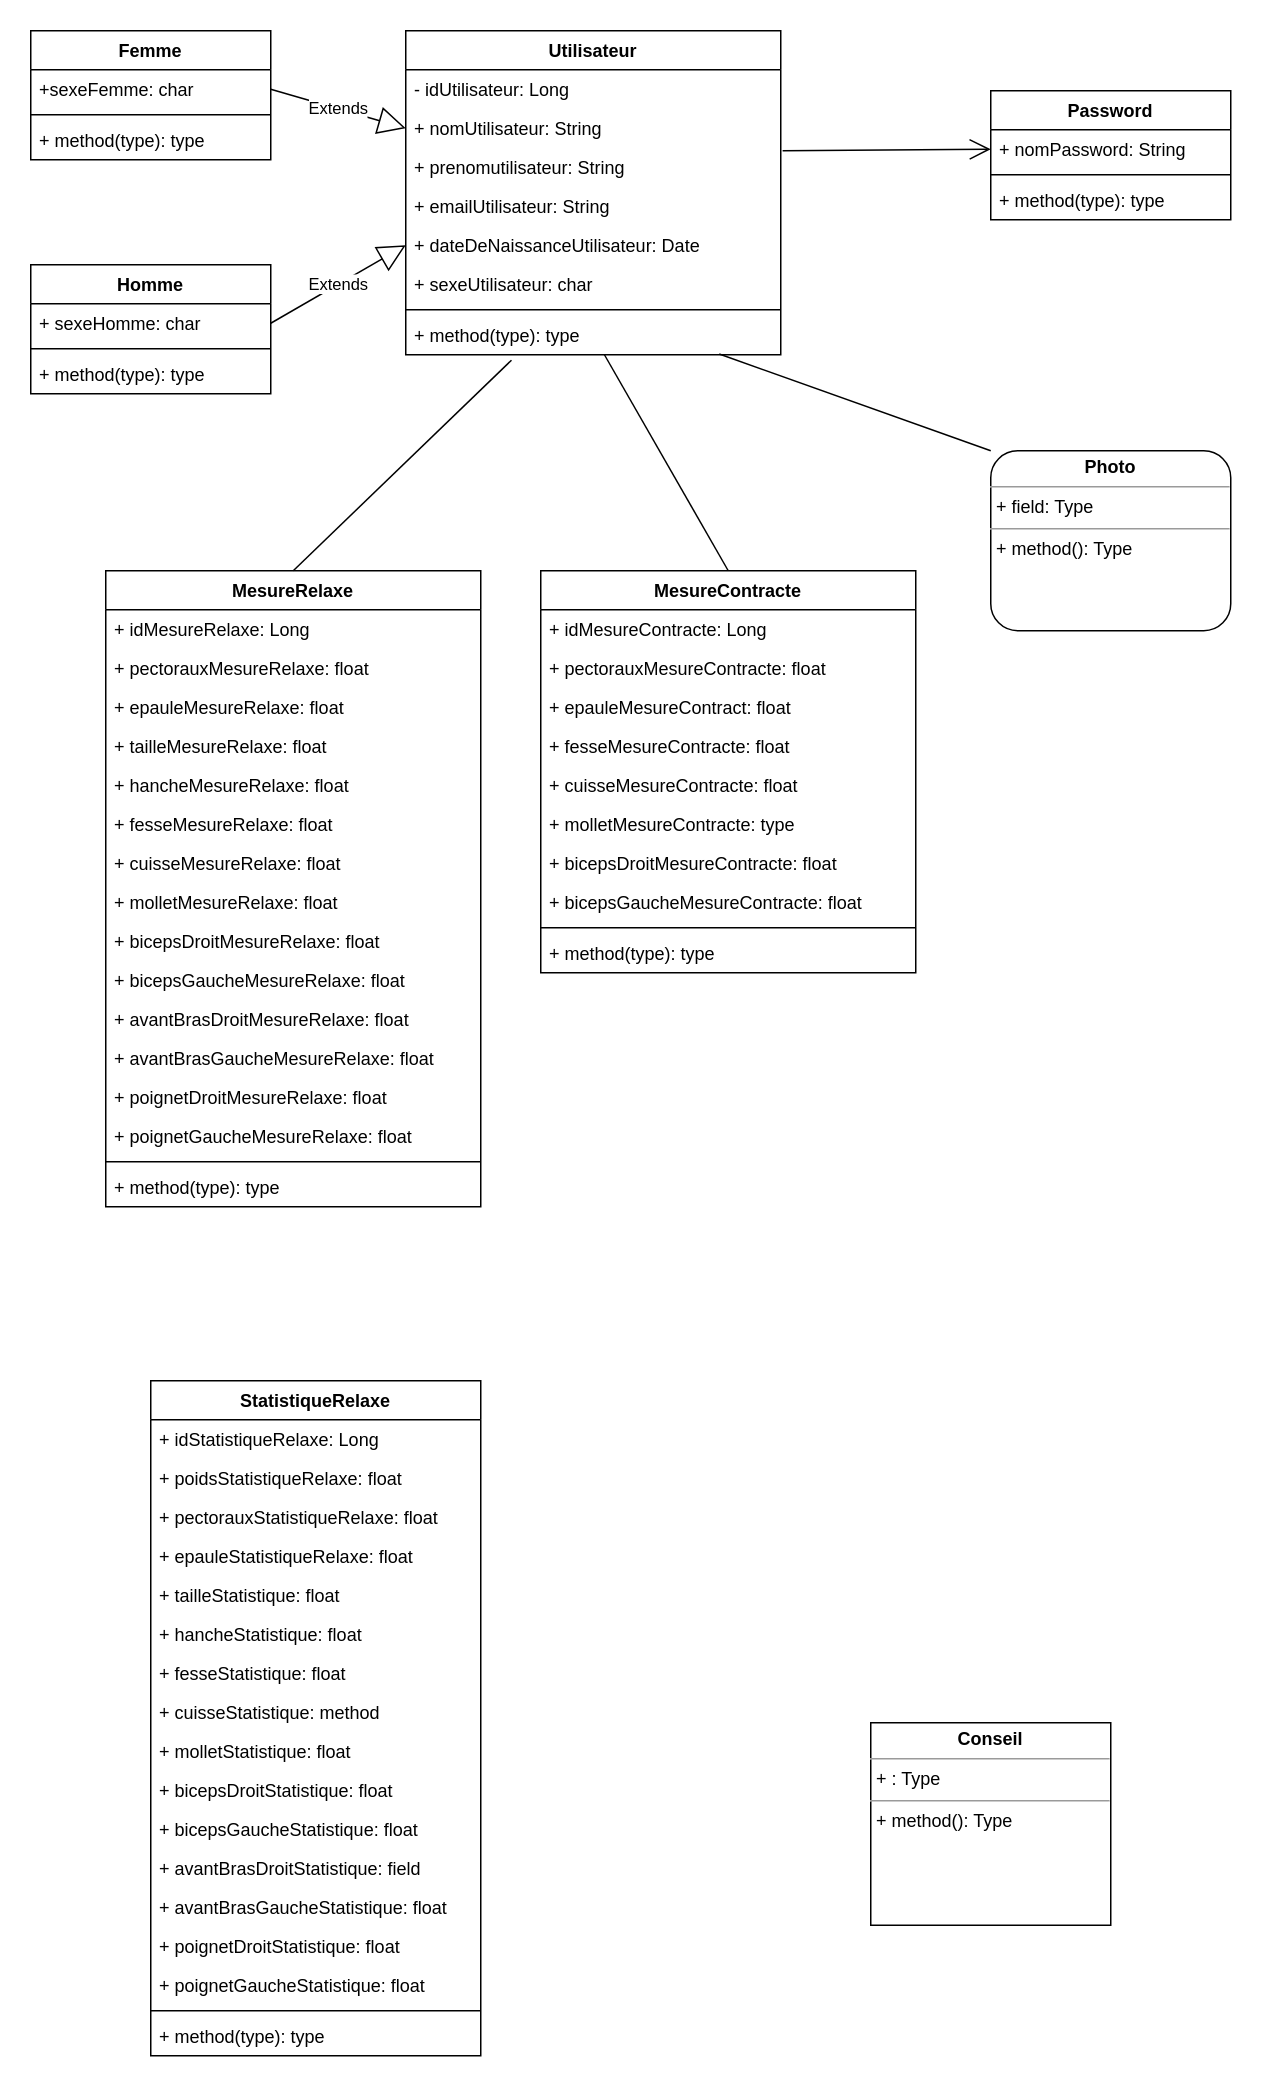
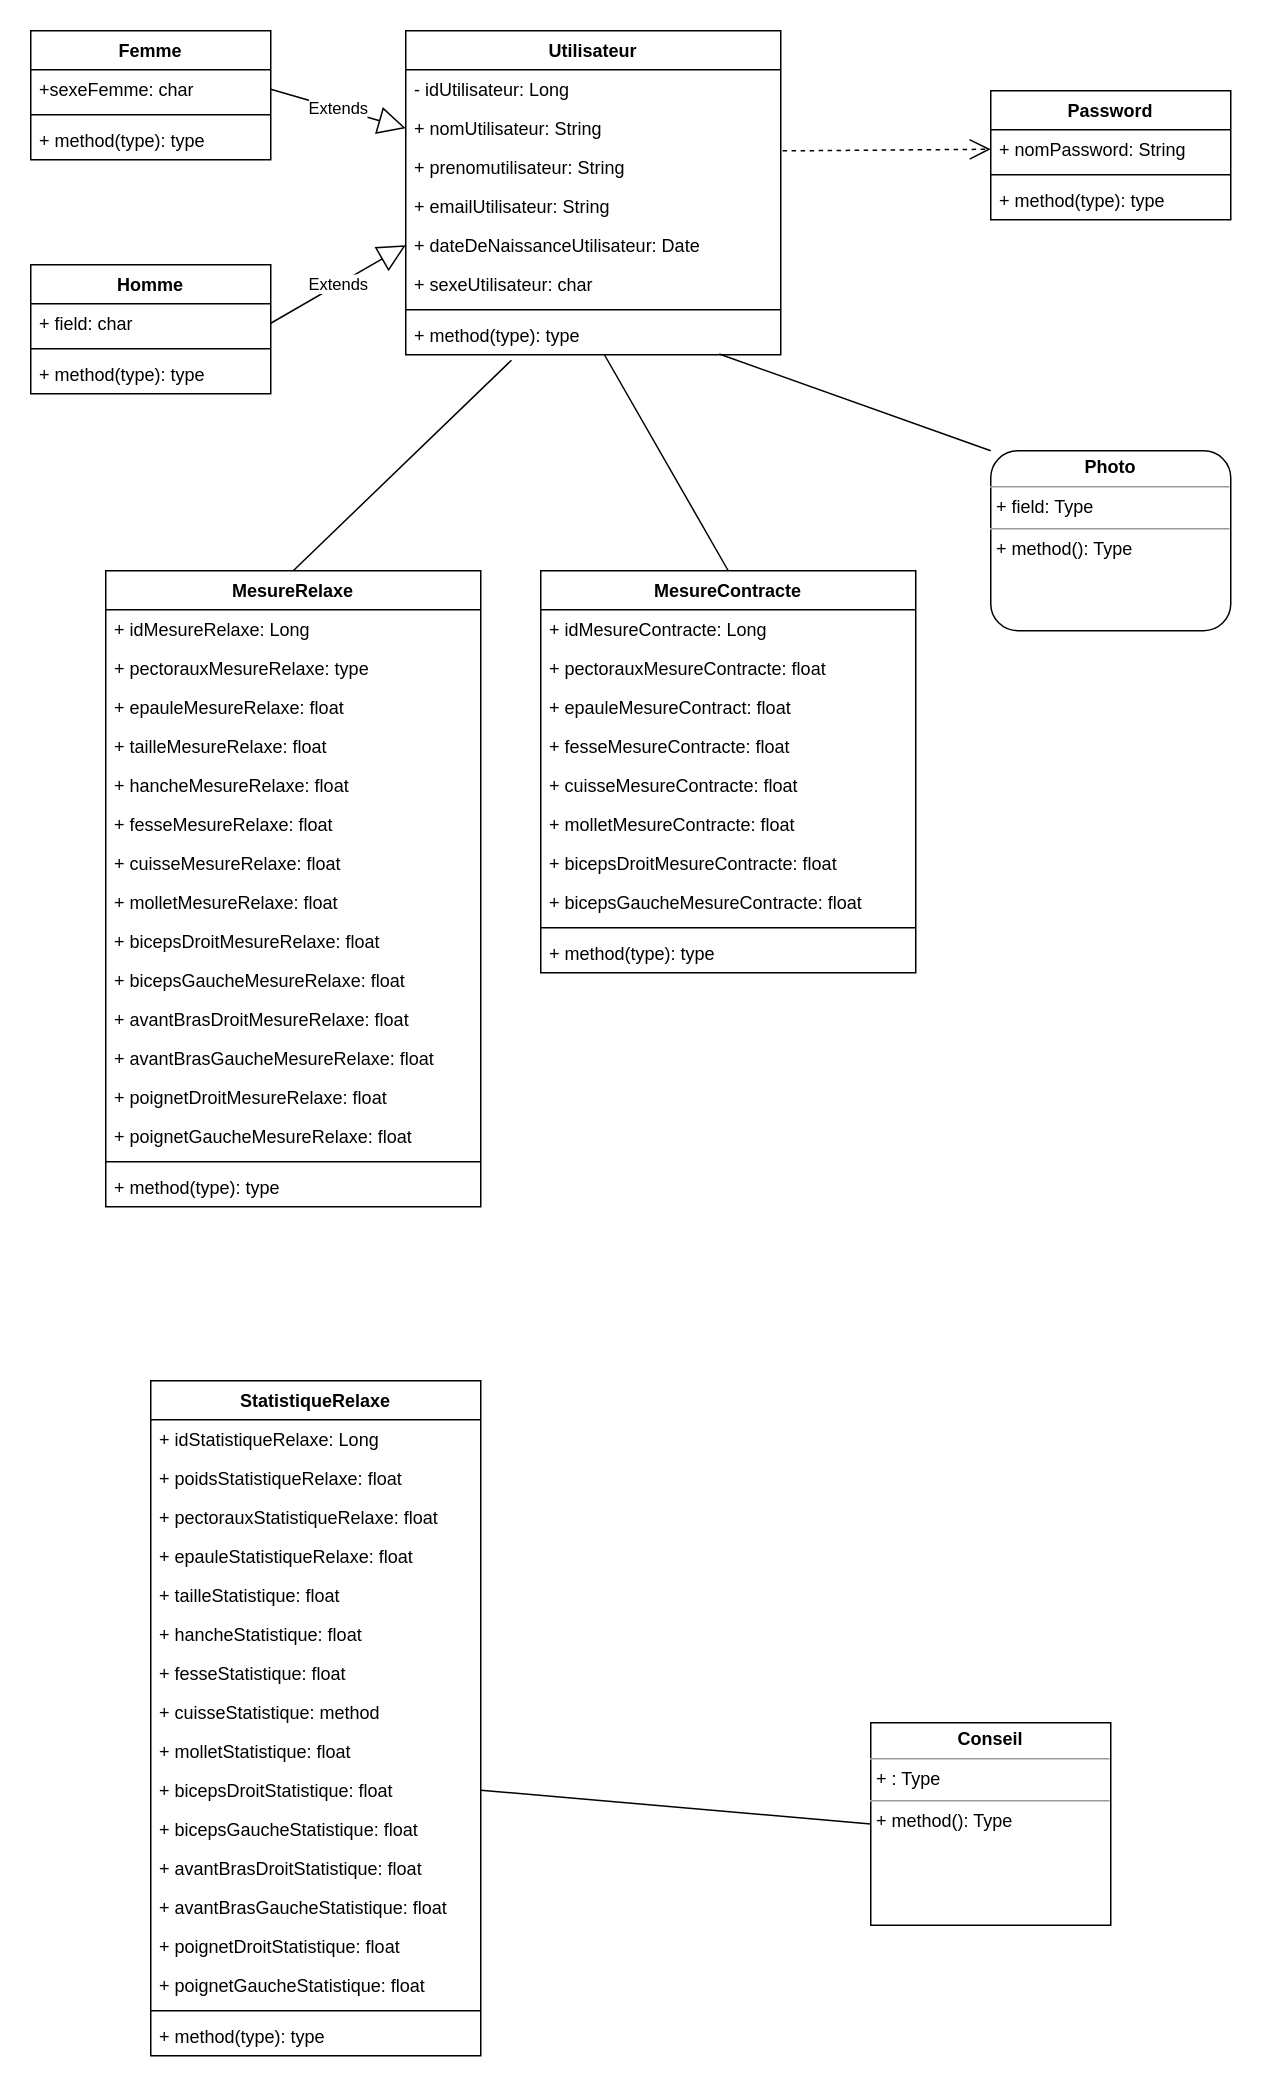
edge "+ prenomutilisateur: String" -> "+ nomPassword: String": style solid -> dashed
node "+ sexeHomme: char": label "+ sexeHomme: char" -> "+ field: char"
node "+ pectorauxMesureRelaxe: float": label "+ pectorauxMesureRelaxe: float" -> "+ pectorauxMesureRelaxe: type"
node "+ molletMesureContracte: type": label "+ molletMesureContracte: type" -> "+ molletMesureContracte: float"
edge "+ bicepsDroitStatistique: float" -- "Conseil + : Type + method(): Type": added
node "+ avantBrasDroitStatistique: field": label "+ avantBrasDroitStatistique: field" -> "+ avantBrasDroitStatistique: float"
